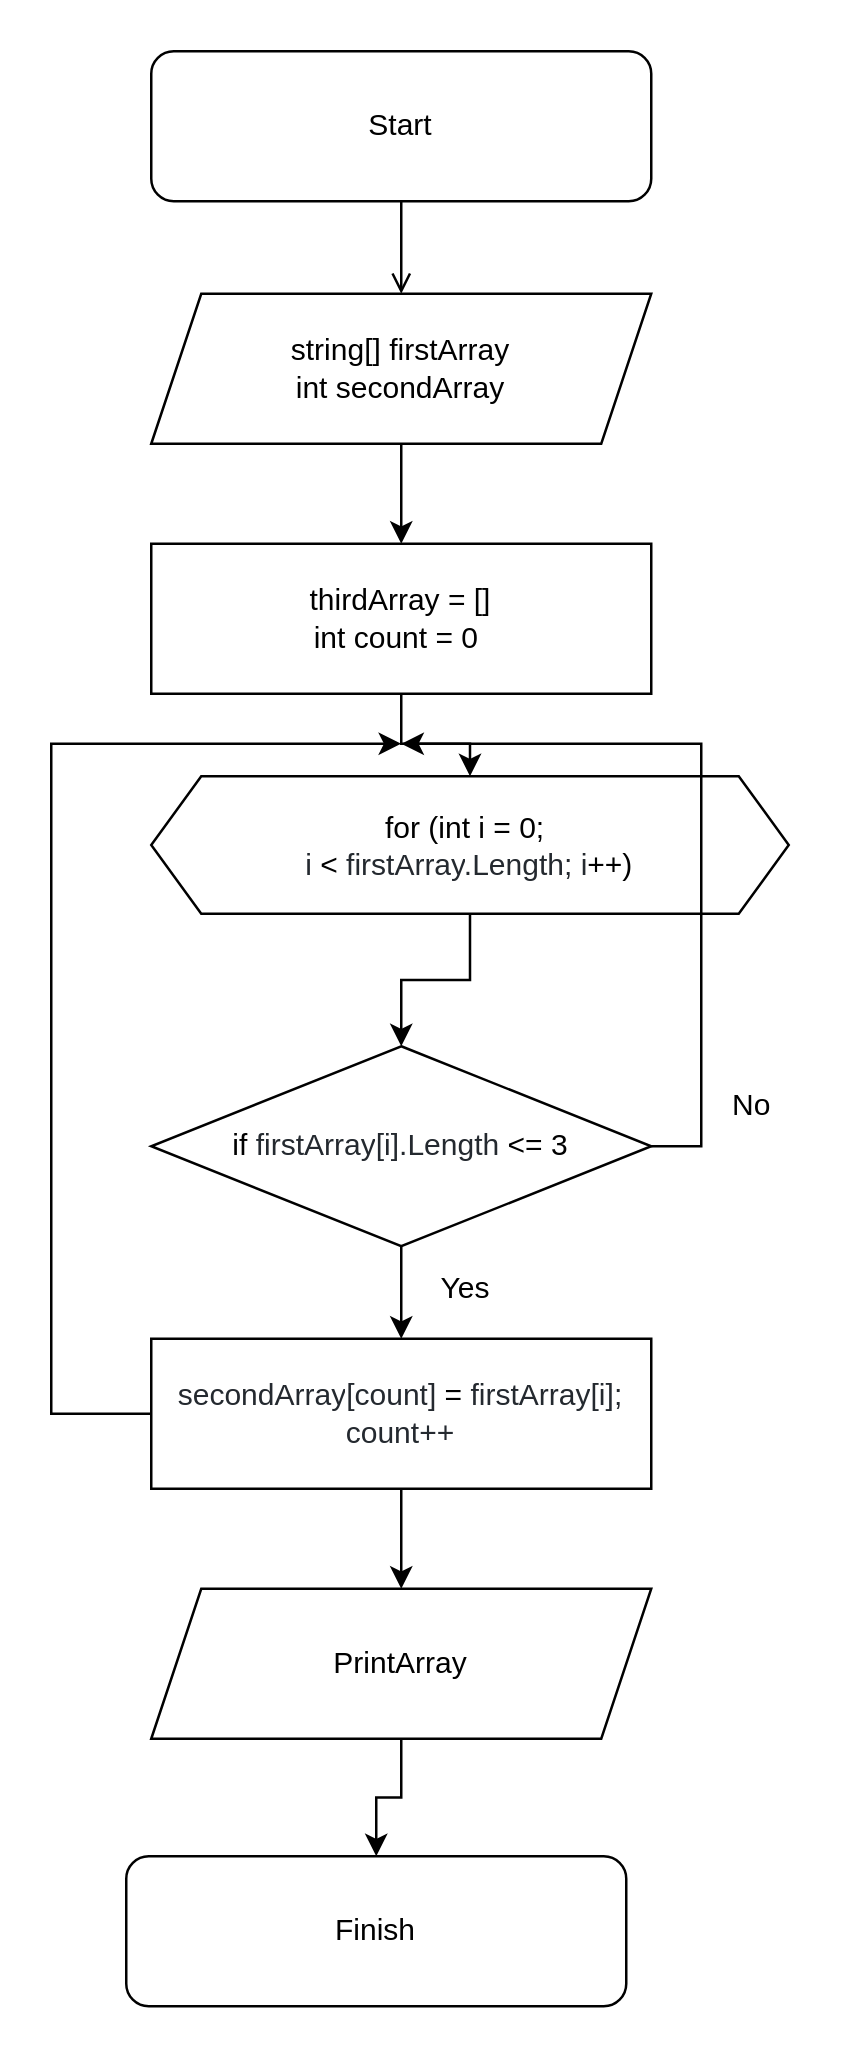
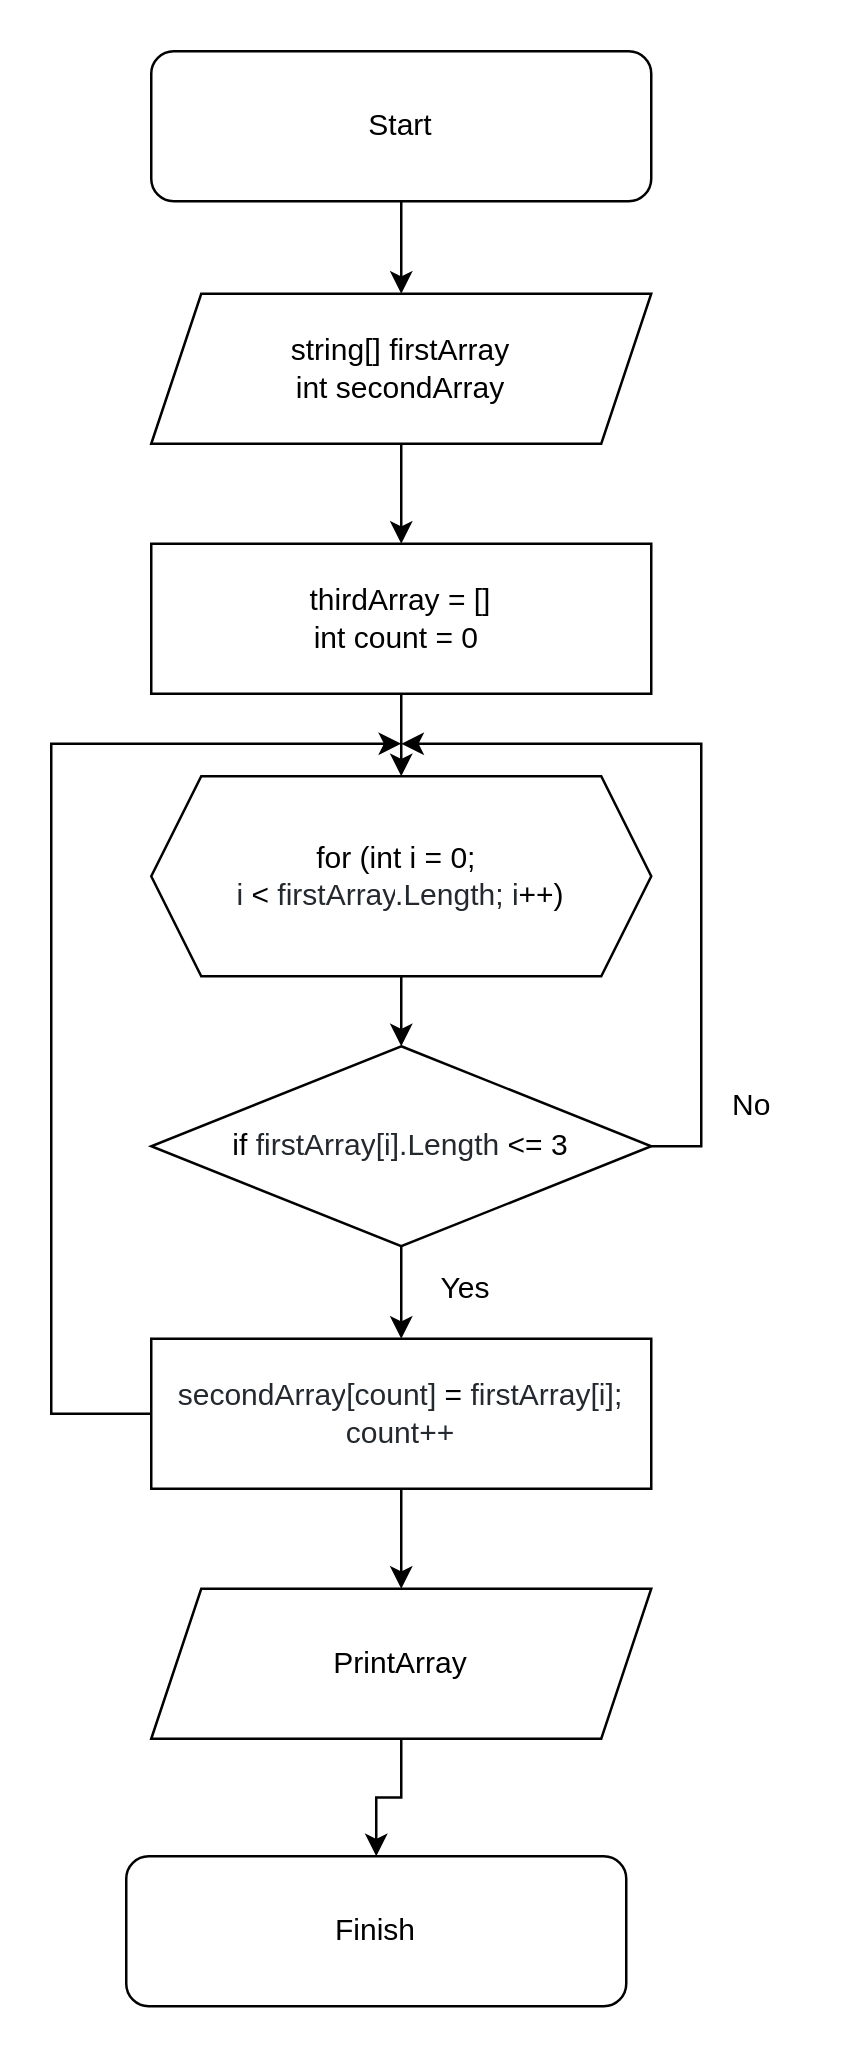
edge "Start" -> "string[] firstArray int secondArray": arrowhead open -> classic
node "for (int i = 0; i < firstArray.Length; i++)": size 638x138 -> 500x200
